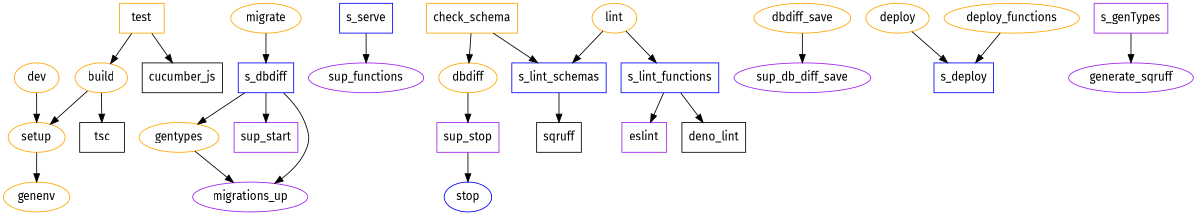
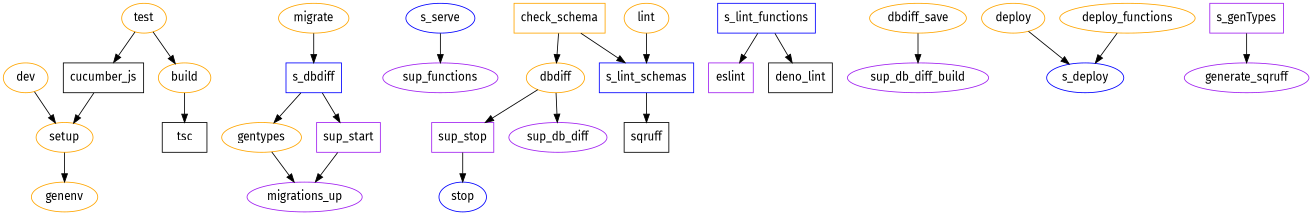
node "test": shape box -> ellipse
node "s_serve": shape box -> ellipse
edge "lint" -> "s_lint_functions": removed
node "sup_db_diff_save": label "sup_db_diff_save" -> "sup_db_diff_build"
node "s_deploy": shape box -> ellipse
edge "build" -> "setup": now "cucumber_js" -> "setup"
edge "s_dbdiff" -> "migrations_up": now "sup_start" -> "migrations_up"
node "sup_db_diff": added
